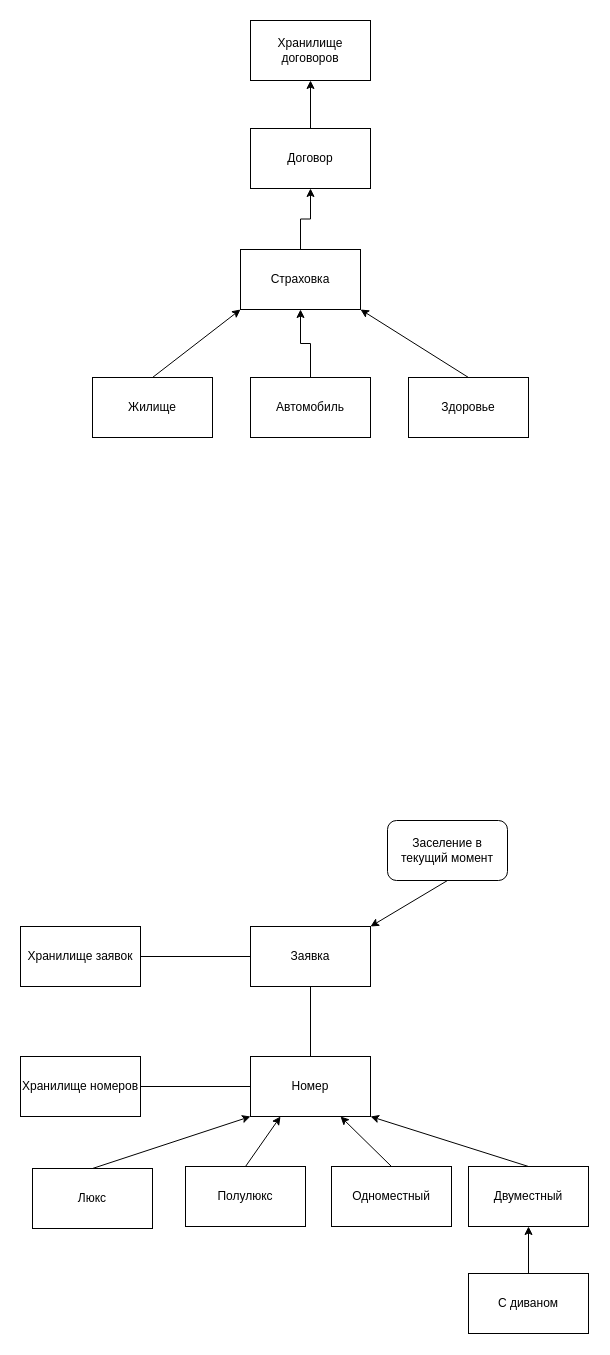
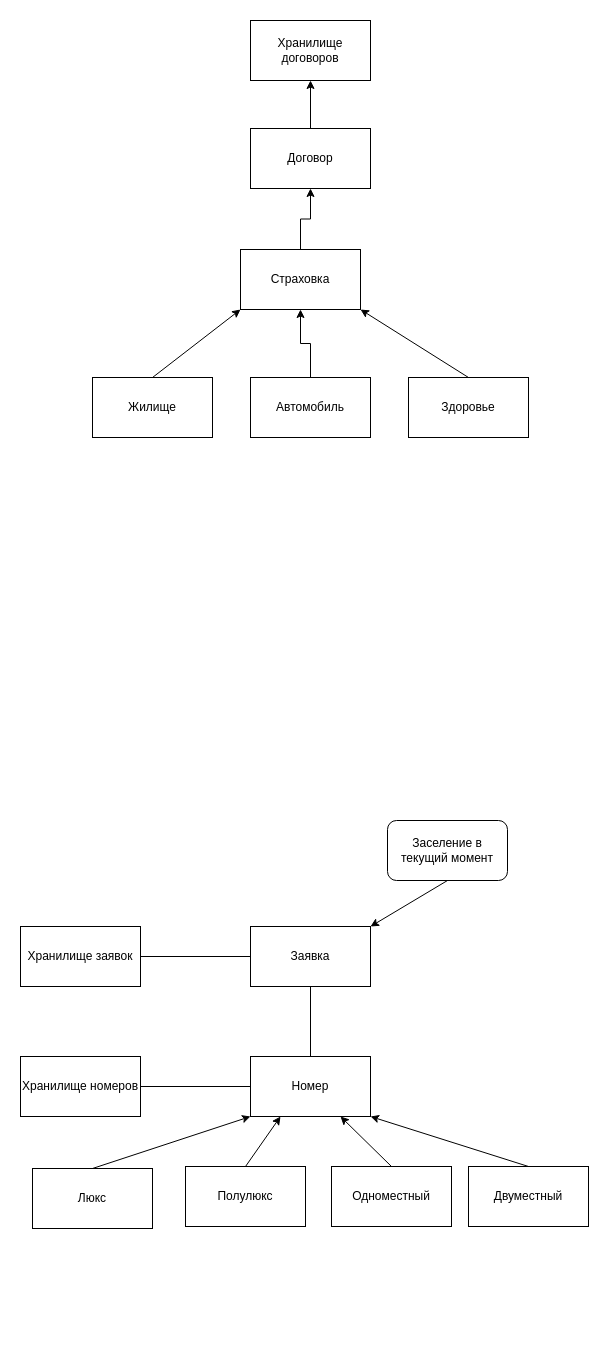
edge "С диваном" -> "Двуместный": removed
node "С диваном": removed
